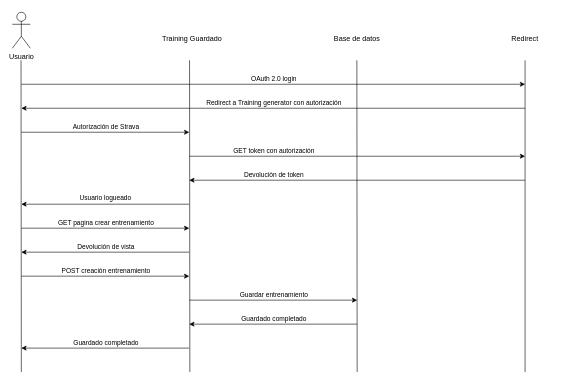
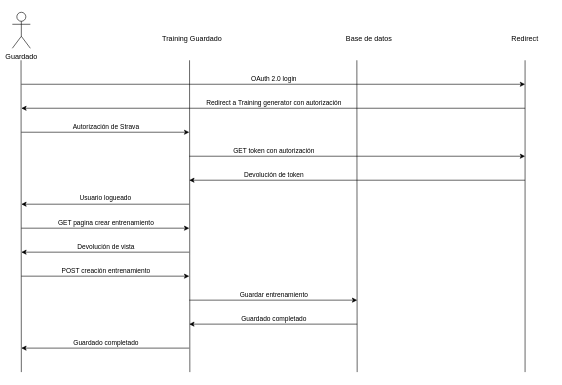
node "Base de datos": moved (357, 39) -> (369, 39)
node "Usuario": label "Usuario" -> "Guardado"
